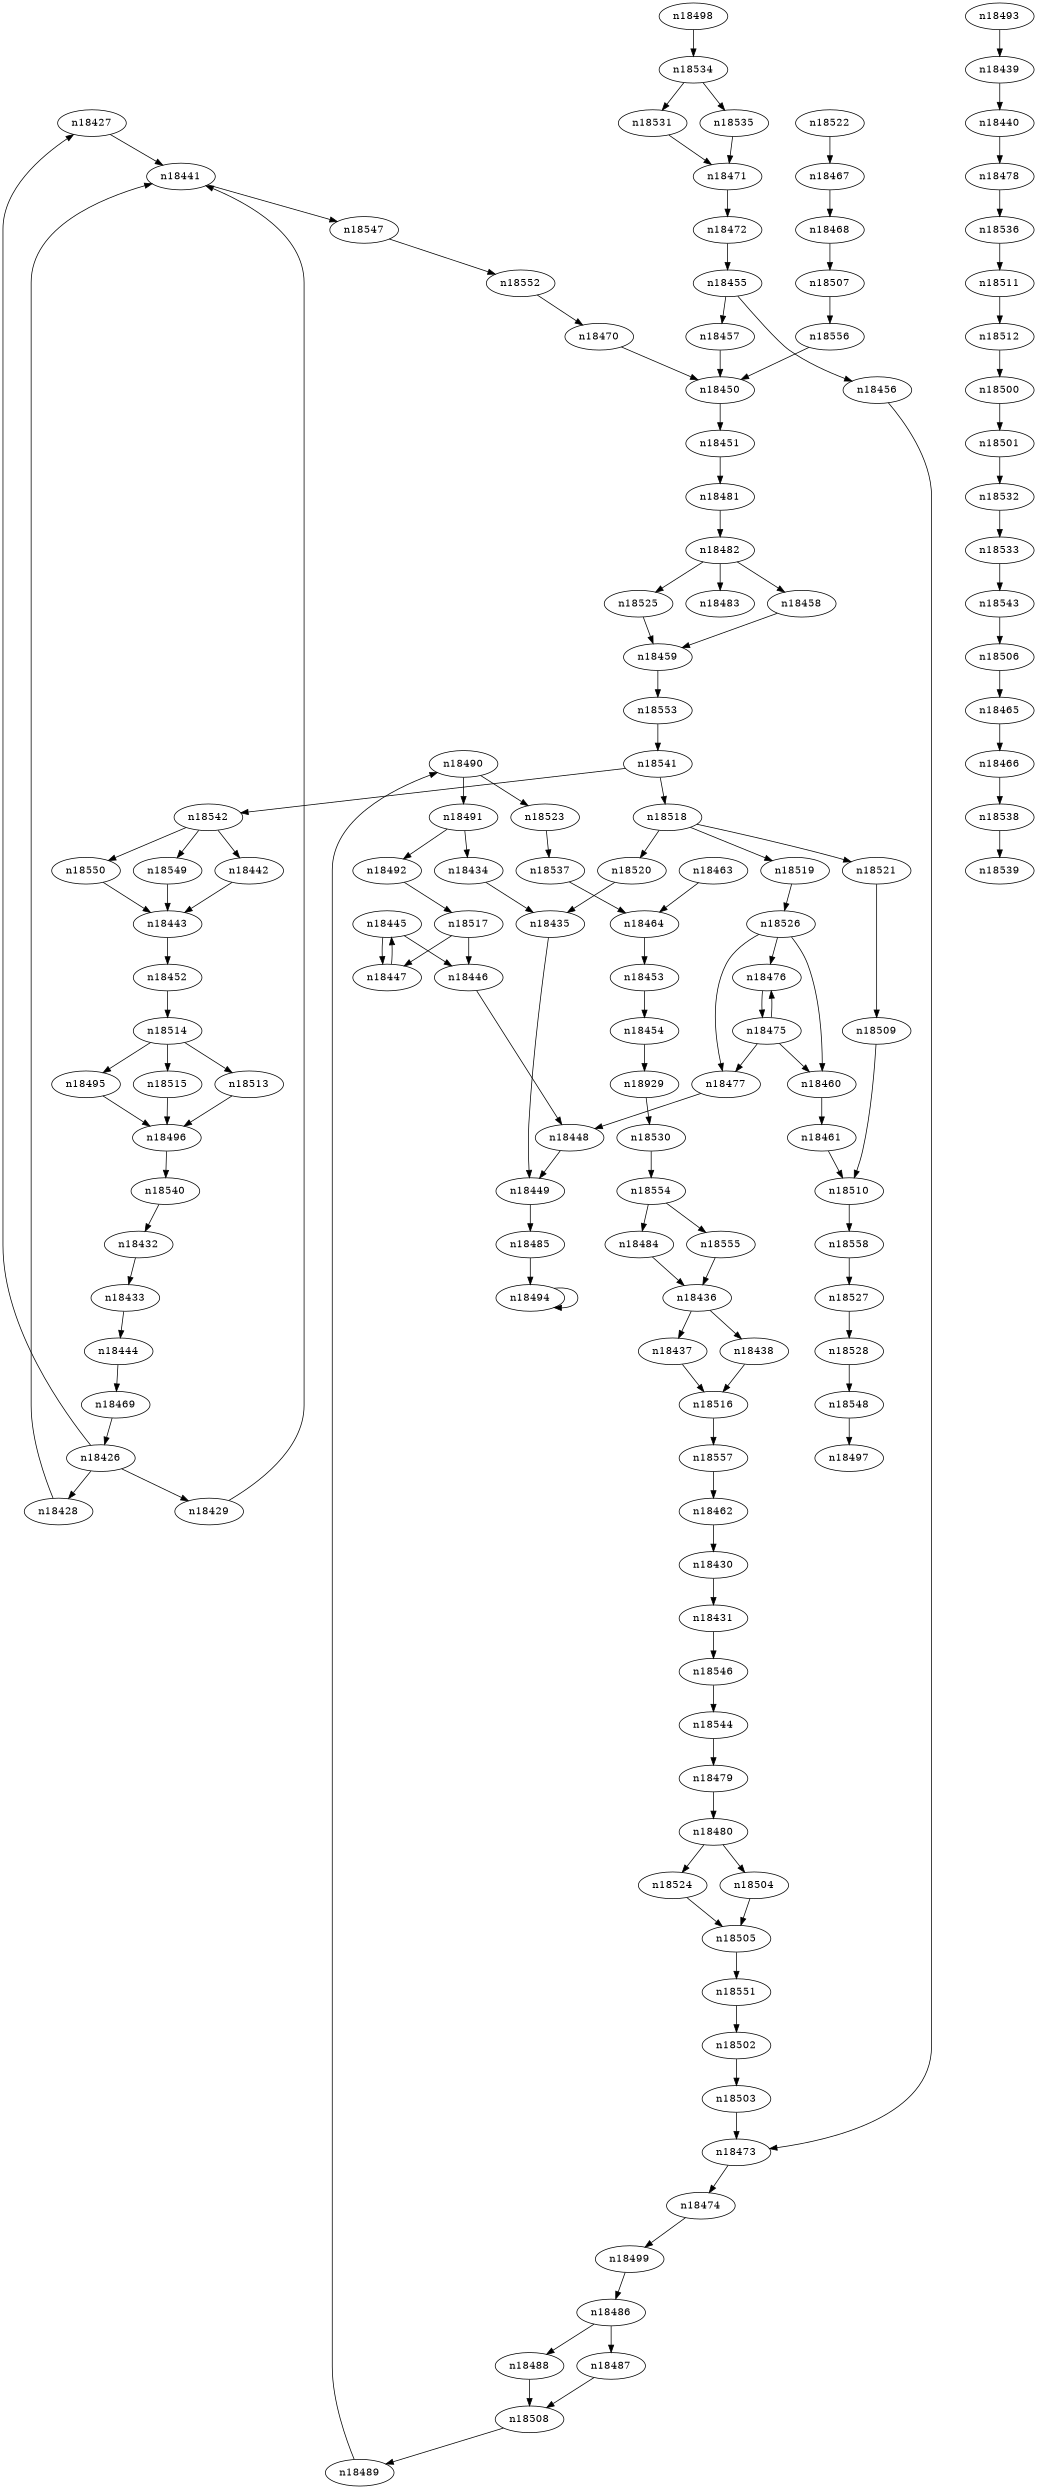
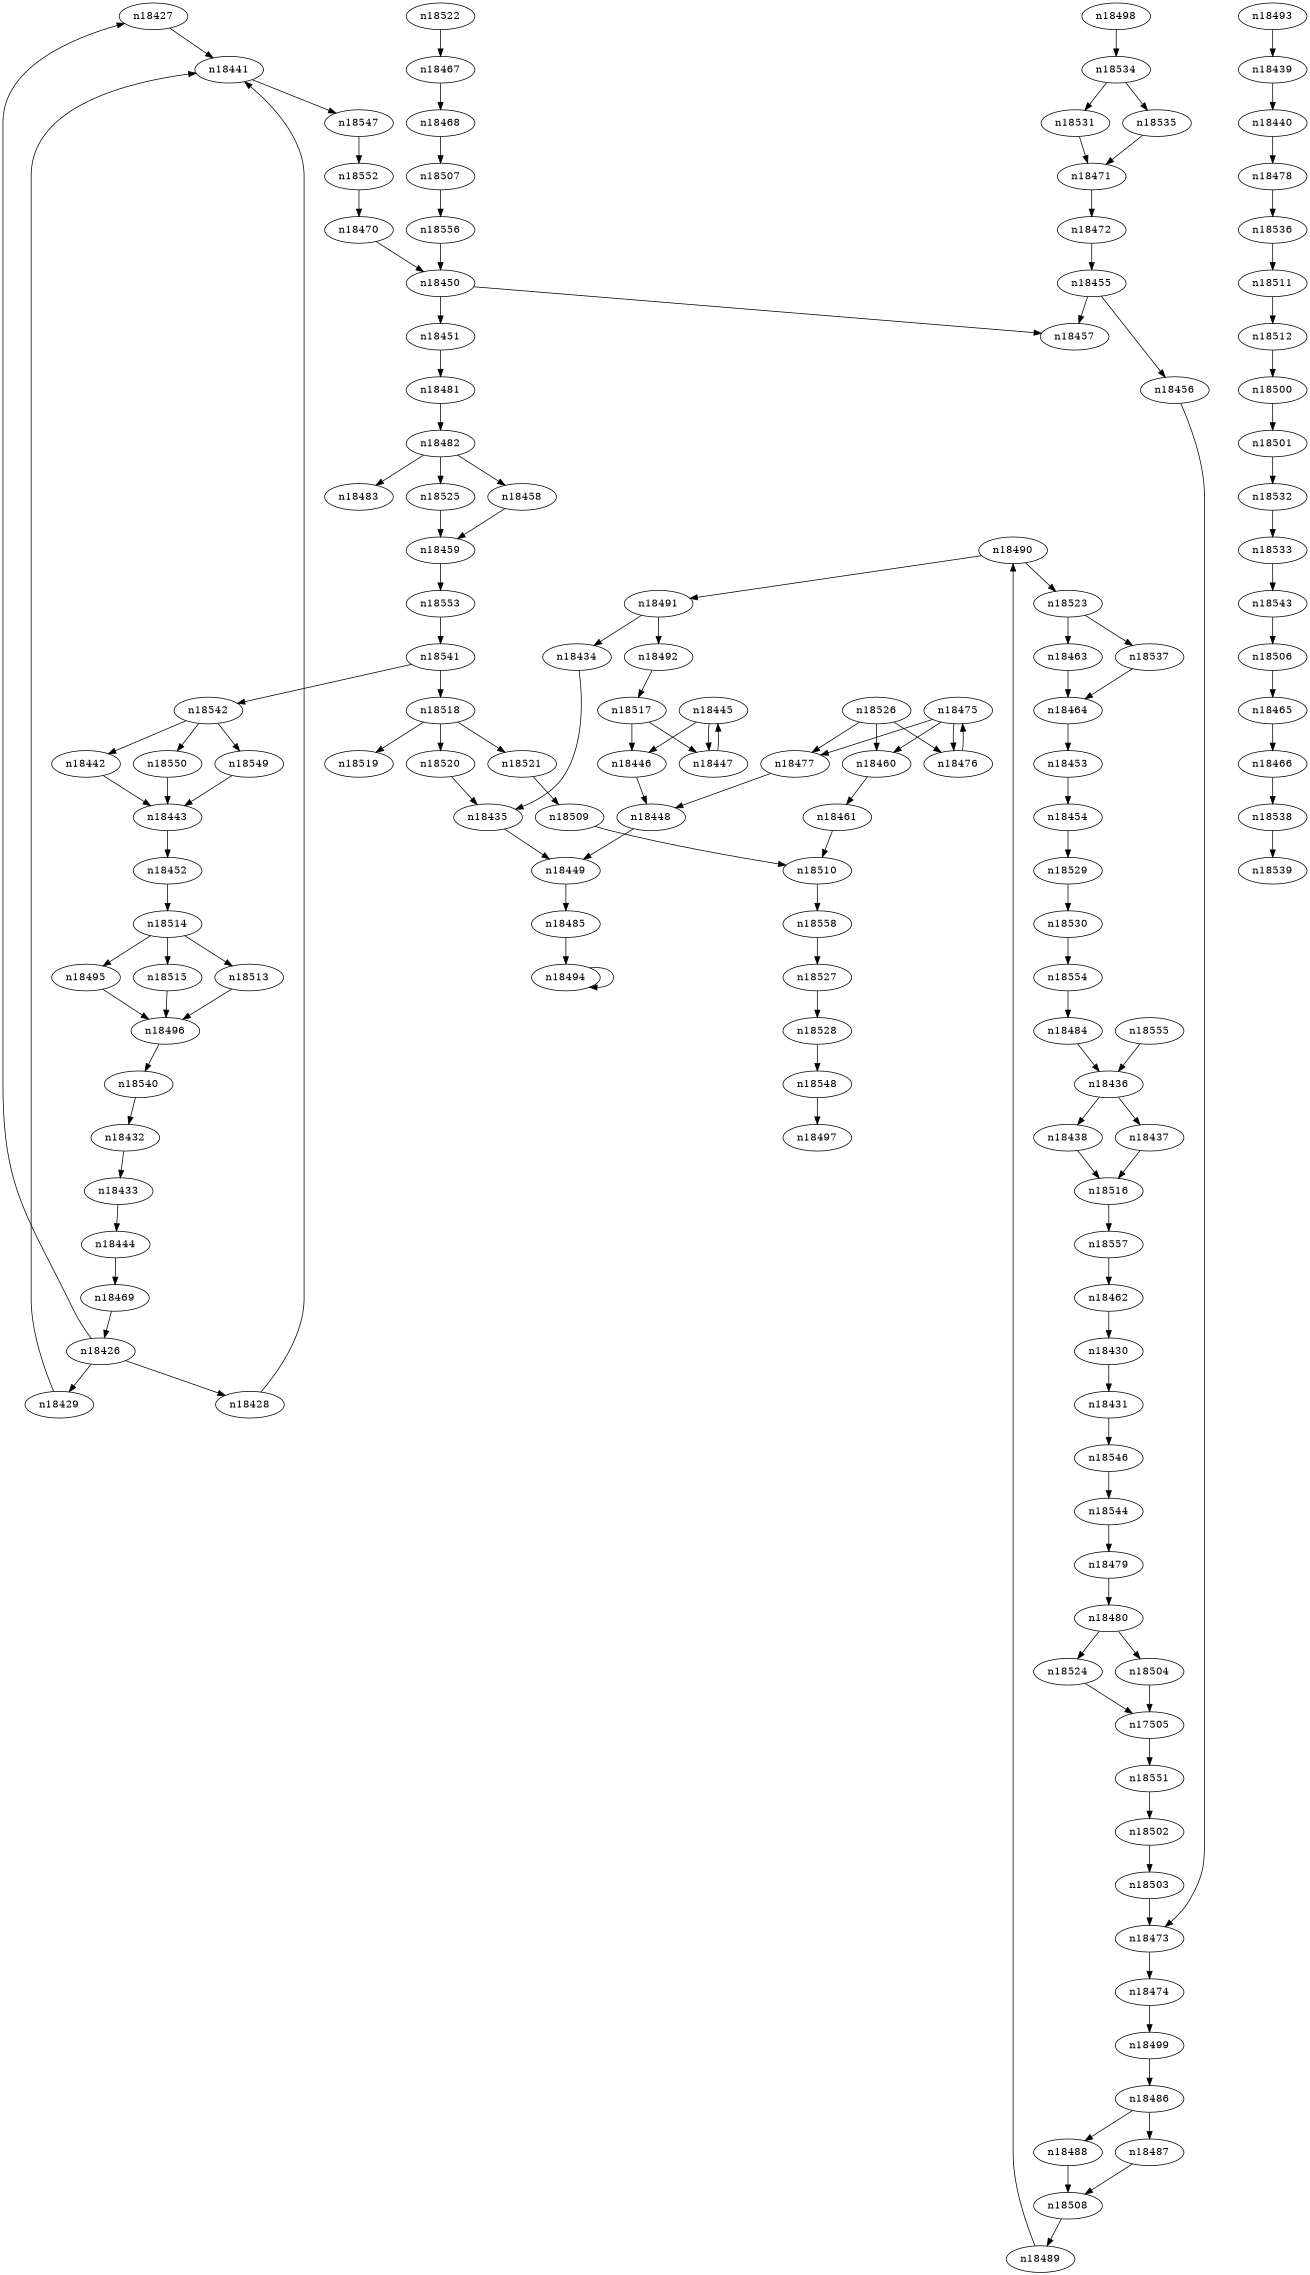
edge "n18457" -> "n18450": reversed
edge "n18523" -> "n18463": added
edge "n18519" -> "n18526": removed
node "n18929": label "n18929" -> "n18529"
edge "n18554" -> "n18555": removed
node "n18505": label "n18505" -> "n17505"
